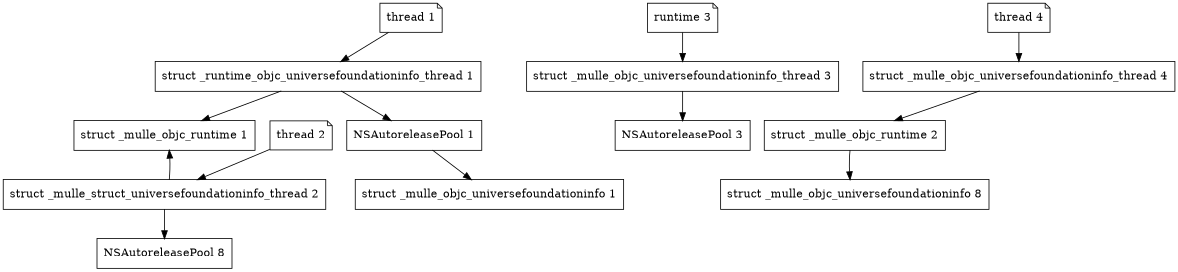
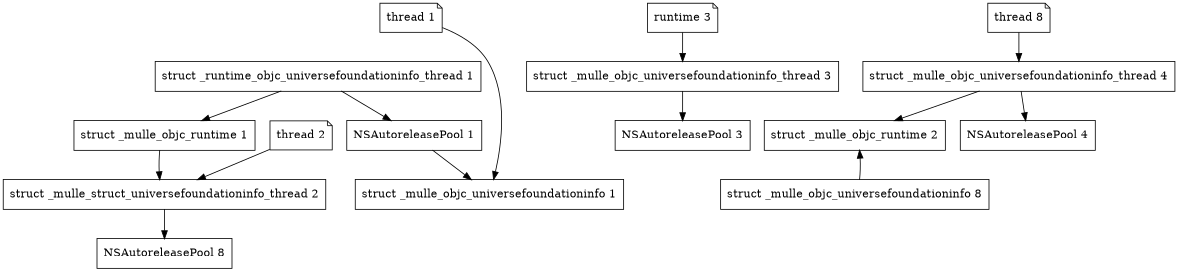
node "thread 4": label "thread 4" -> "thread 8"
edge "thread 1" -> "struct _runtime_objc_universefoundationinfo_thread 1": now "thread 1" -> "struct _mulle_objc_universefoundationinfo 1"
node "NSAutoreleasePool 4": added
edge "struct _mulle_objc_runtime 2" -> "struct _mulle_objc_universefoundationinfo 8": reversed
edge "struct _mulle_struct_universefoundationinfo_thread 2" -> "struct _mulle_objc_runtime 1": reversed
